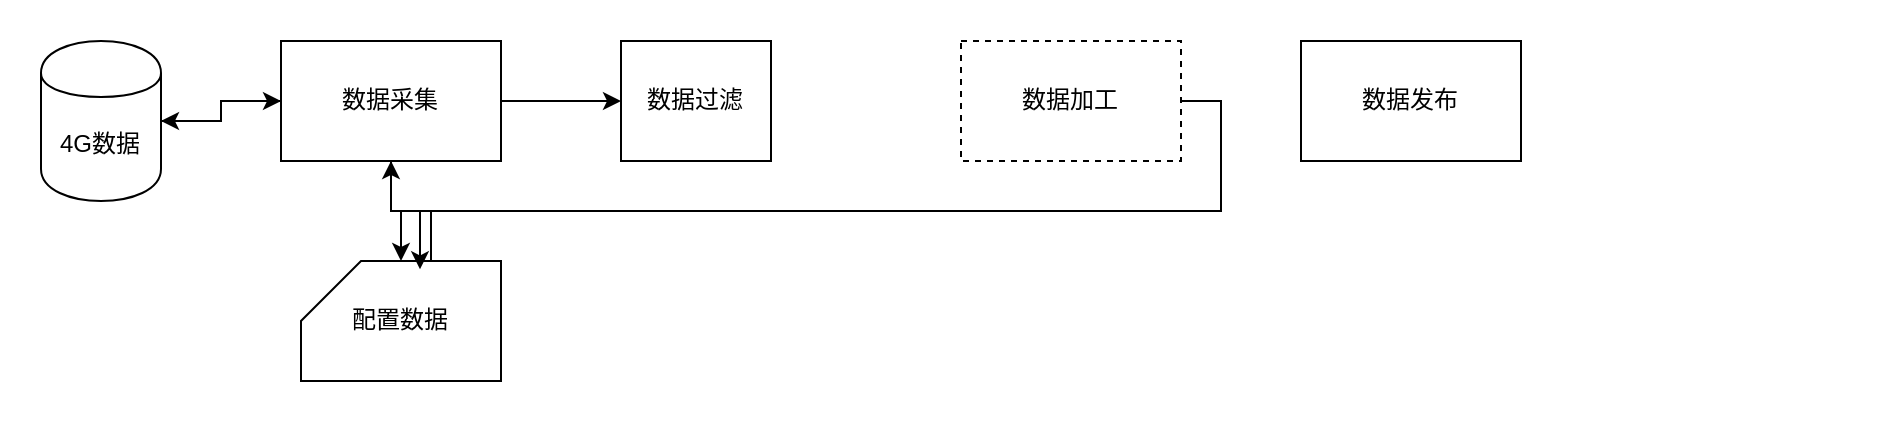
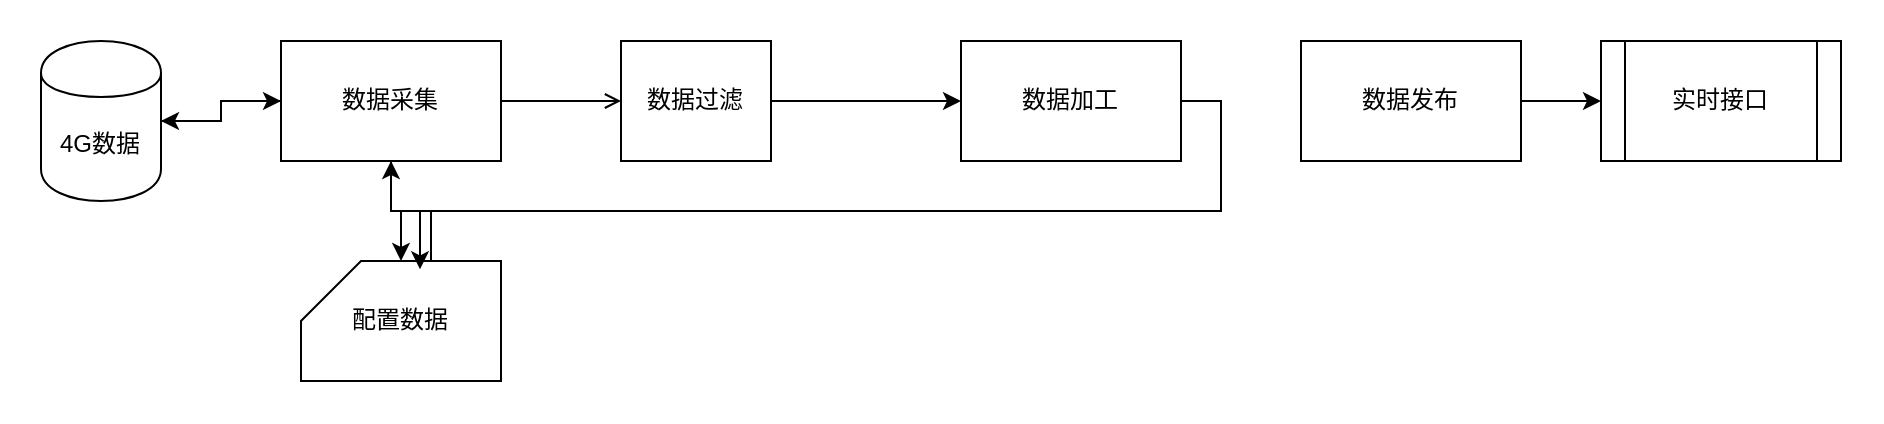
edge "数据采集" -> "数据过滤": arrowhead classic -> open
edge "数据过滤" -> "数据加工": added
node "数据加工": style dashed -> solid
edge "数据发布" -> "实时接口": added
node "实时接口": added
